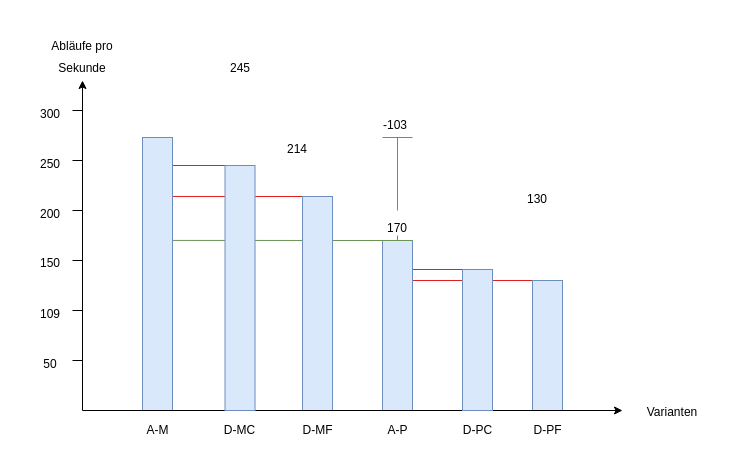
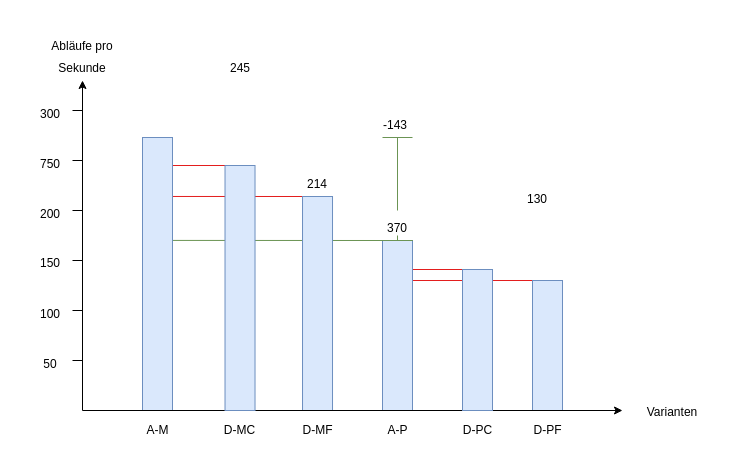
node "-103": label "-103" -> "-143"
node "214": moved (298, 150) -> (318, 185)
node "250": label "250" -> "750"
node "170": label "170" -> "370"
node "109": label "109" -> "100"
